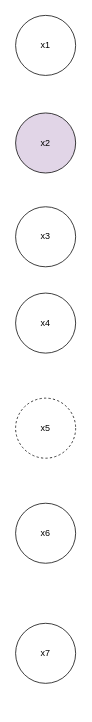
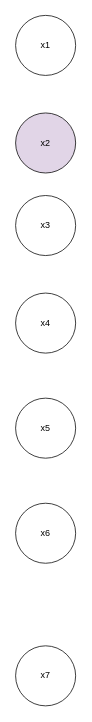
node "x3": moved (45, 237) -> (45, 225)
node "x5": style dashed -> solid
node "x7": moved (45, 653) -> (45, 675)
